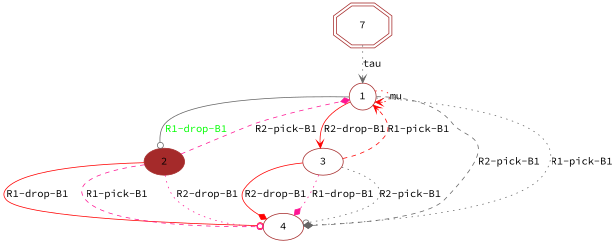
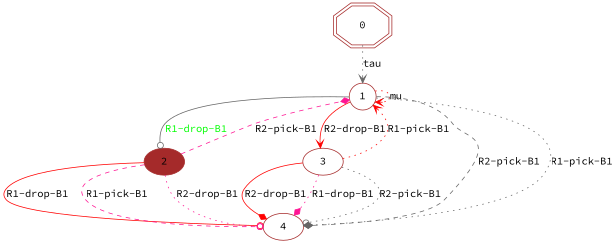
node "7": label "7" -> "0"
edge "3" -> "1": style dashed -> dotted
